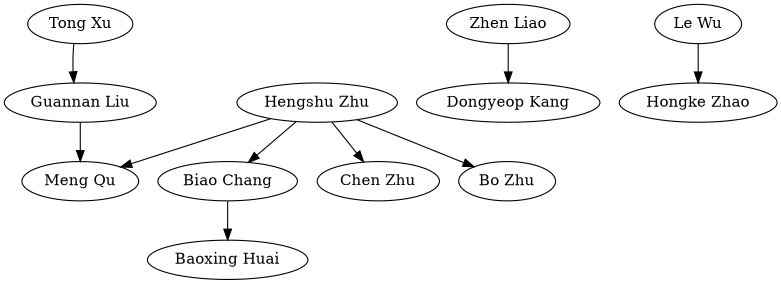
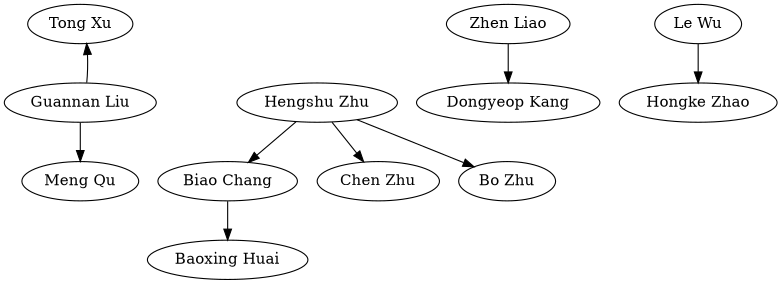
edge "Tong Xu" -> "Guannan Liu": reversed
edge "Hengshu Zhu" -> "Meng Qu": removed
